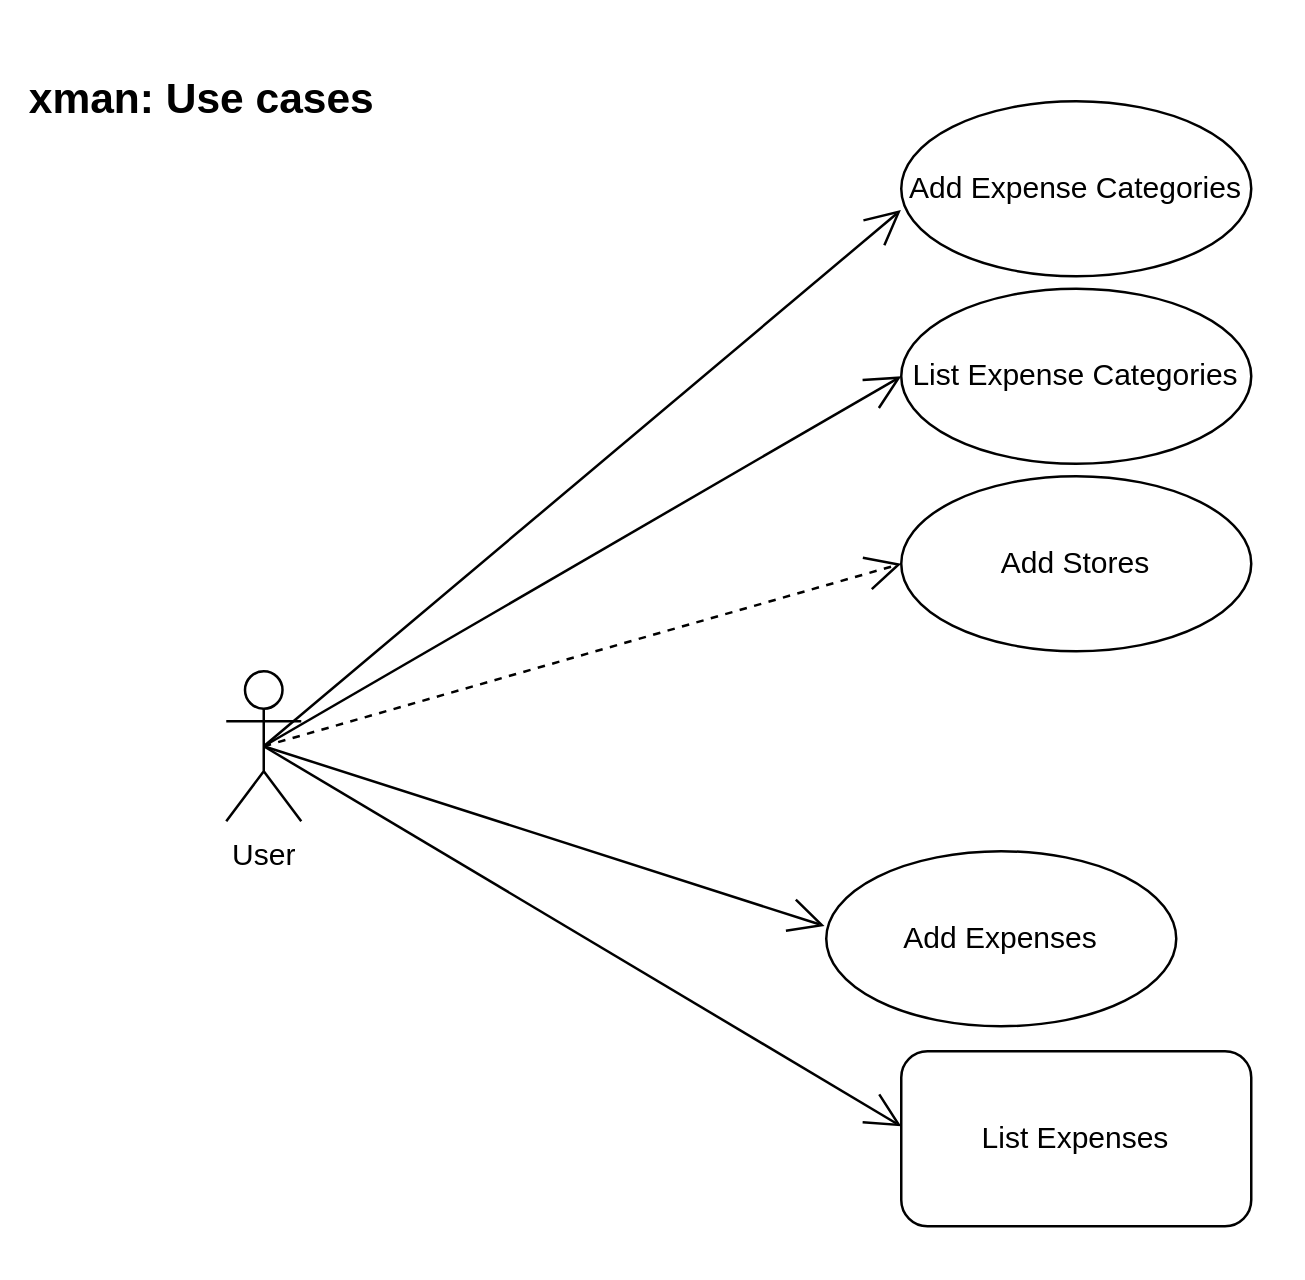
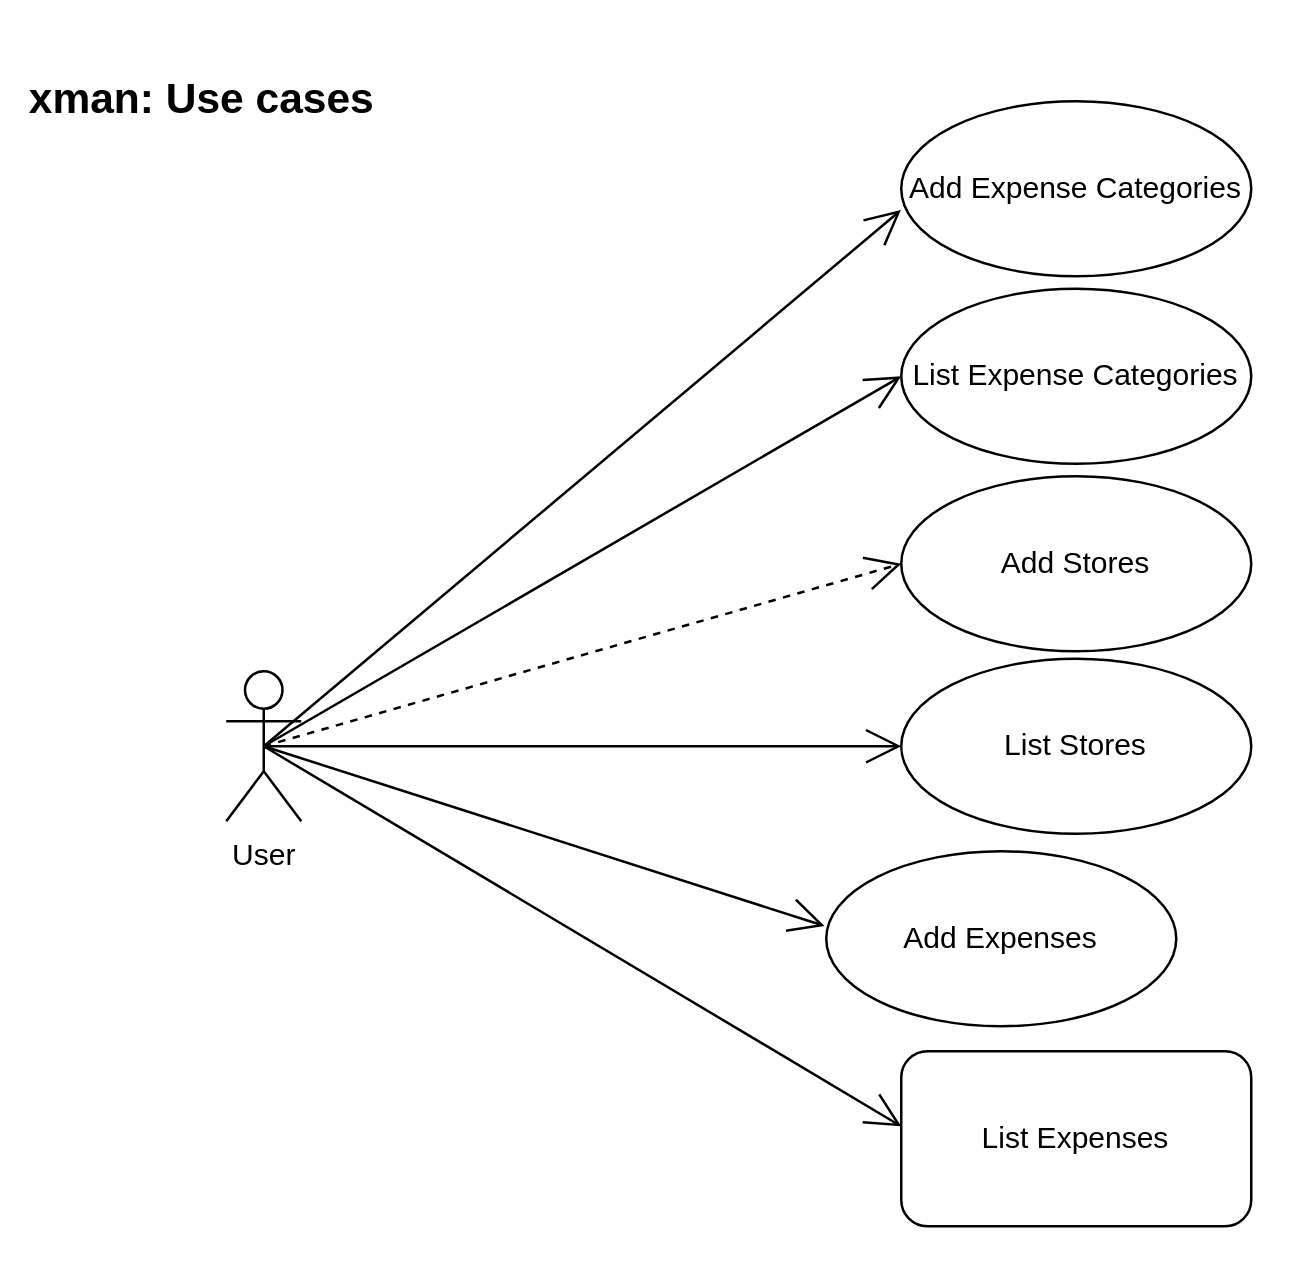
edge "User" -> "List Stores": added
node "List Stores": added
